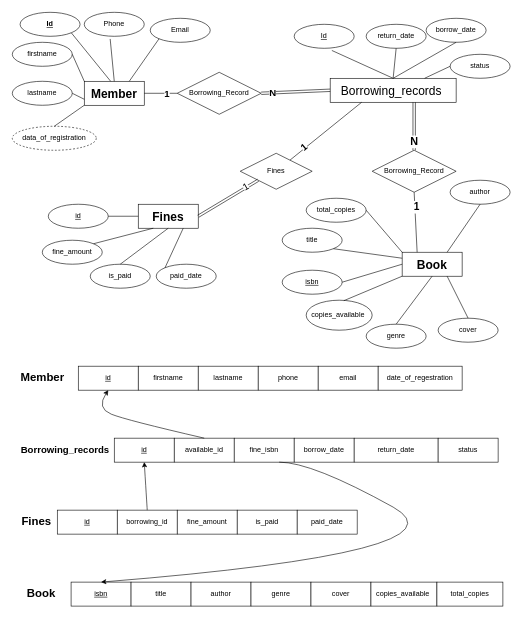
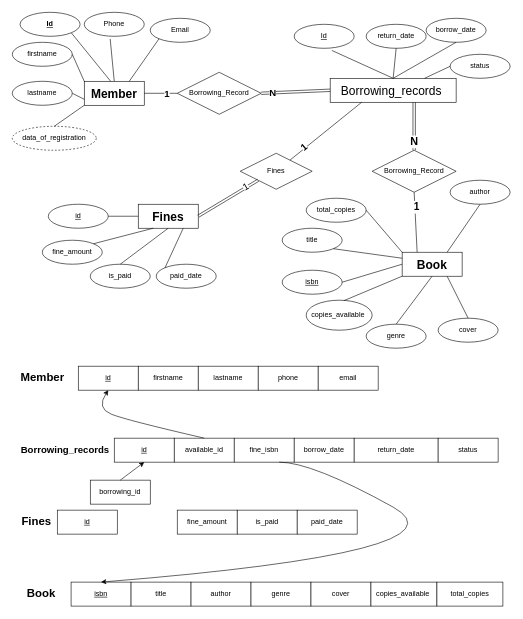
node "date_of_regestration": removed
node "borrowing_id": moved (147, 522) -> (120, 492)
